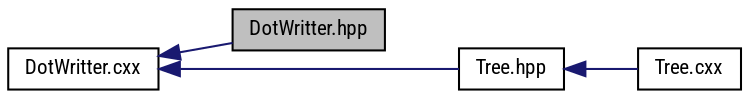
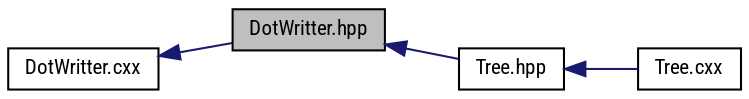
edge "Tree.hpp" -> "DotWritter.cxx": now "Tree.hpp" -> "DotWritter.hpp"
